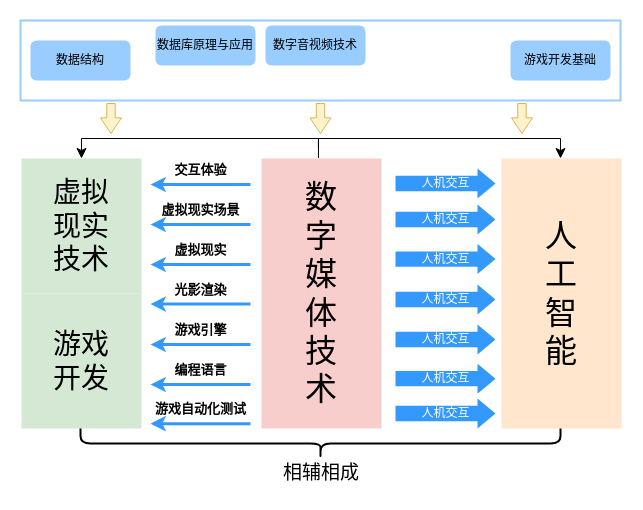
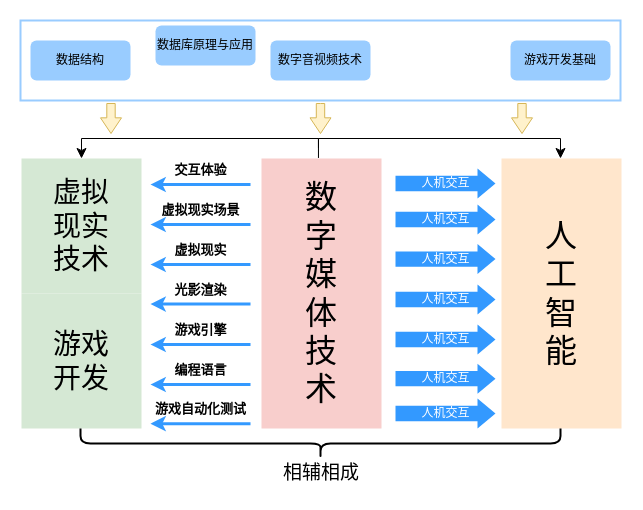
node "数字音视频技术": moved (316, 46) -> (321, 61)
